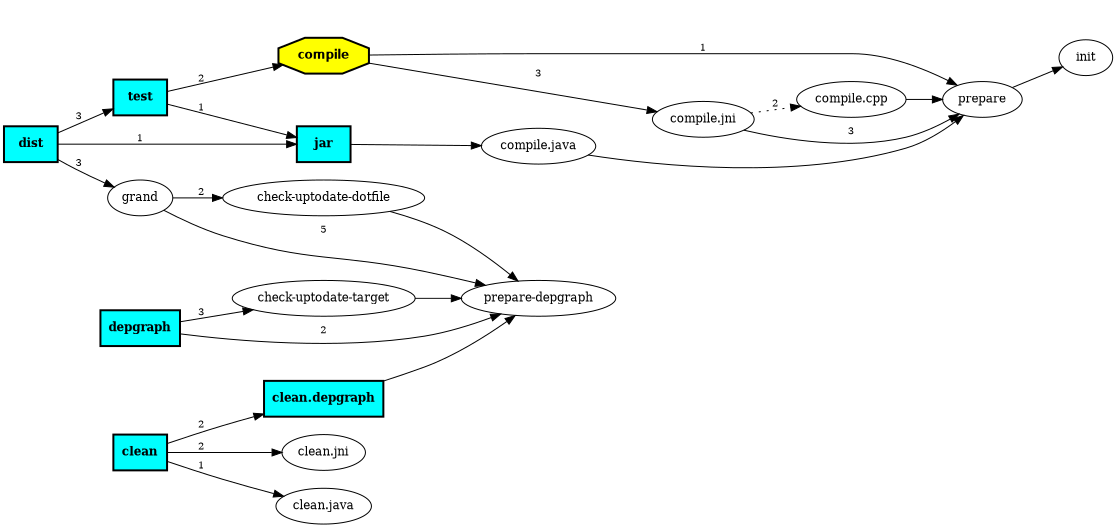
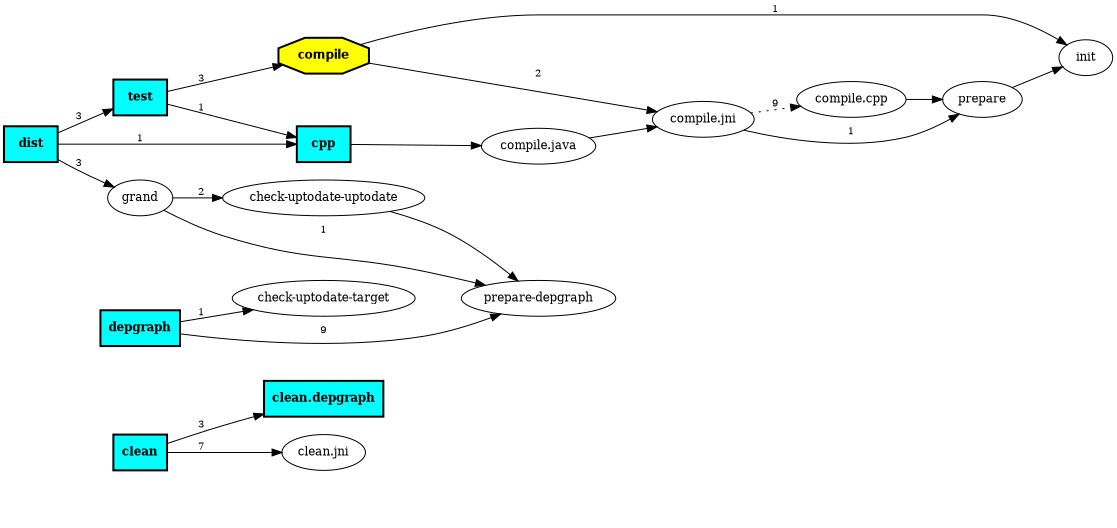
edge "compile" -> "prepare": now "compile" -> "init"
edge "compile" -> "compile.jni": label "3" -> "2"
edge "test" -> "compile": label "2" -> "3"
edge "compile.jni" -> "compile.cpp": label "2" -> "9"
edge "compile.jni" -> "prepare": label "3" -> "1"
node "jar": label "jar" -> "cpp"
edge "compile.java" -> "prepare": now "compile.java" -> "compile.jni"
node "check-uptodate-dotfile": label "check-uptodate-dotfile" -> "check-uptodate-uptodate"
edge "grand" -> "prepare-depgraph": label "5" -> "1"
edge "check-uptodate-target" -> "prepare-depgraph": removed
edge "depgraph" -> "check-uptodate-target": label "3" -> "1"
edge "depgraph" -> "prepare-depgraph": label "2" -> "9"
edge "clean.depgraph" -> "prepare-depgraph": removed
edge "clean" -> "clean.depgraph": label "2" -> "3"
edge "clean" -> "clean.jni": label "2" -> "7"
node "clean.java": removed
